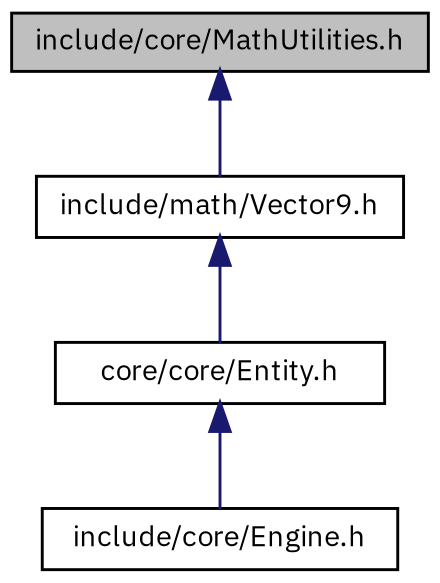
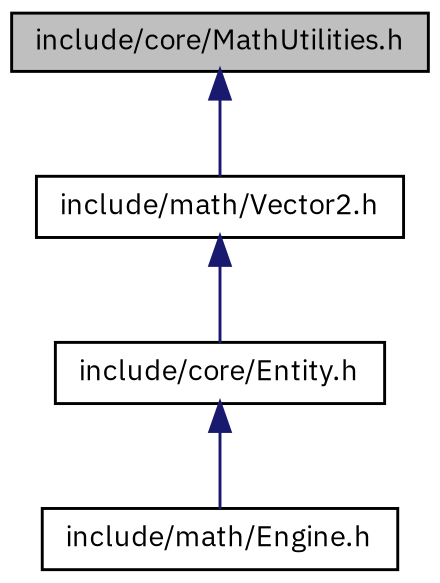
node "include/math/Vector9.h": label "include/math/Vector9.h" -> "include/math/Vector2.h"
node "core/core/Entity.h": label "core/core/Entity.h" -> "include/core/Entity.h"
node "include/core/Engine.h": label "include/core/Engine.h" -> "include/math/Engine.h"
